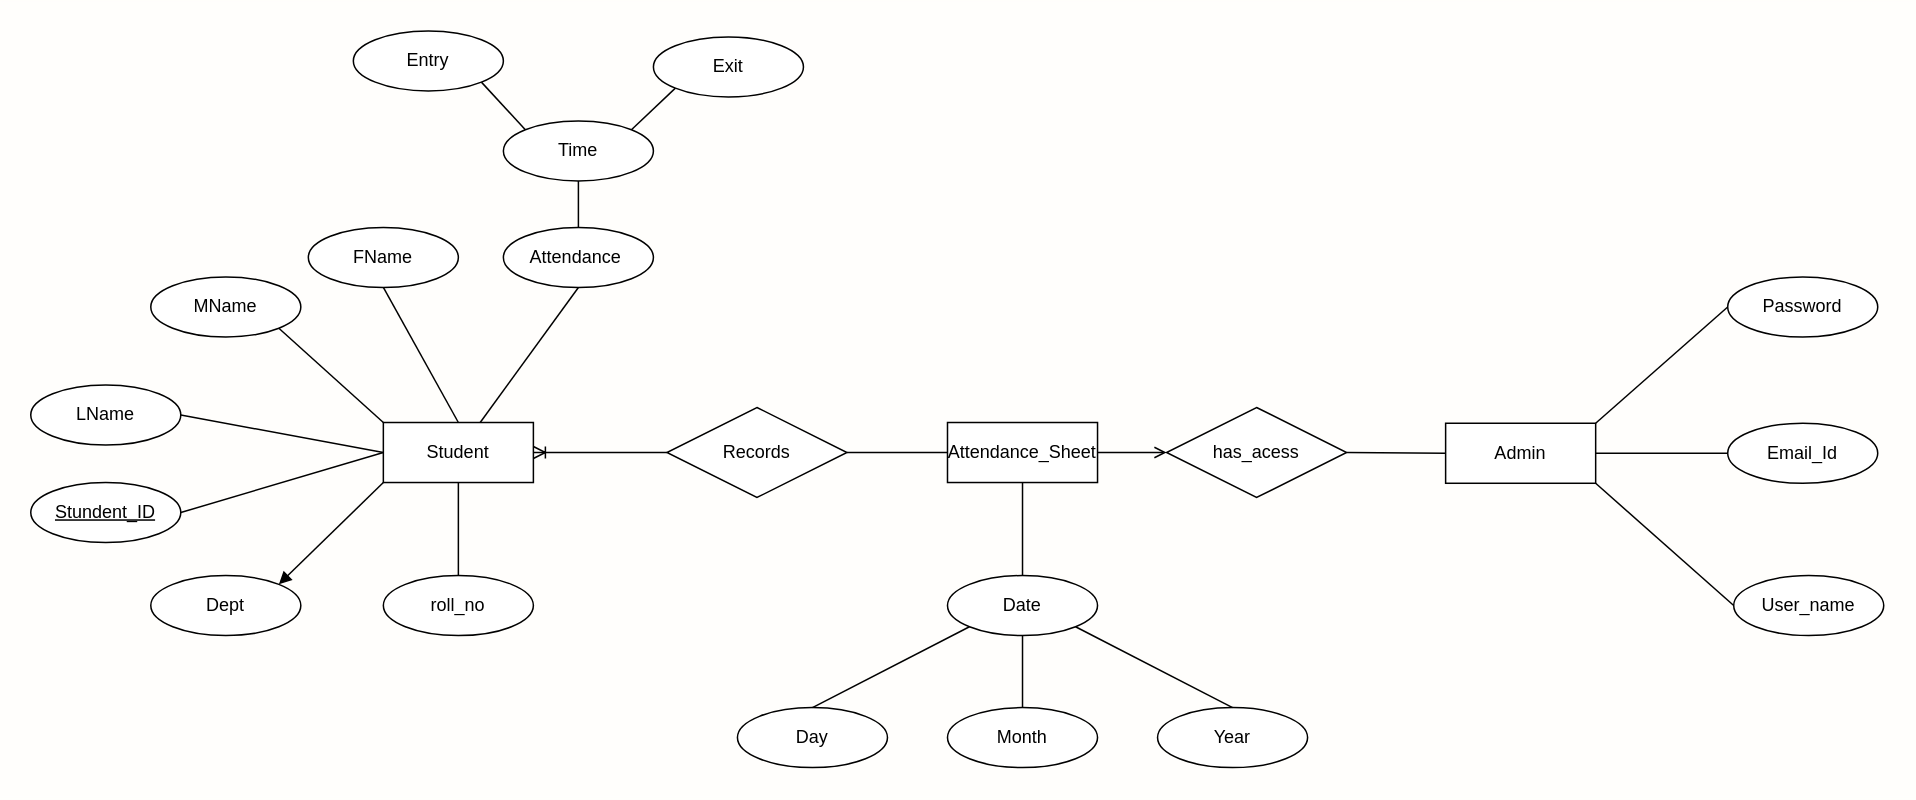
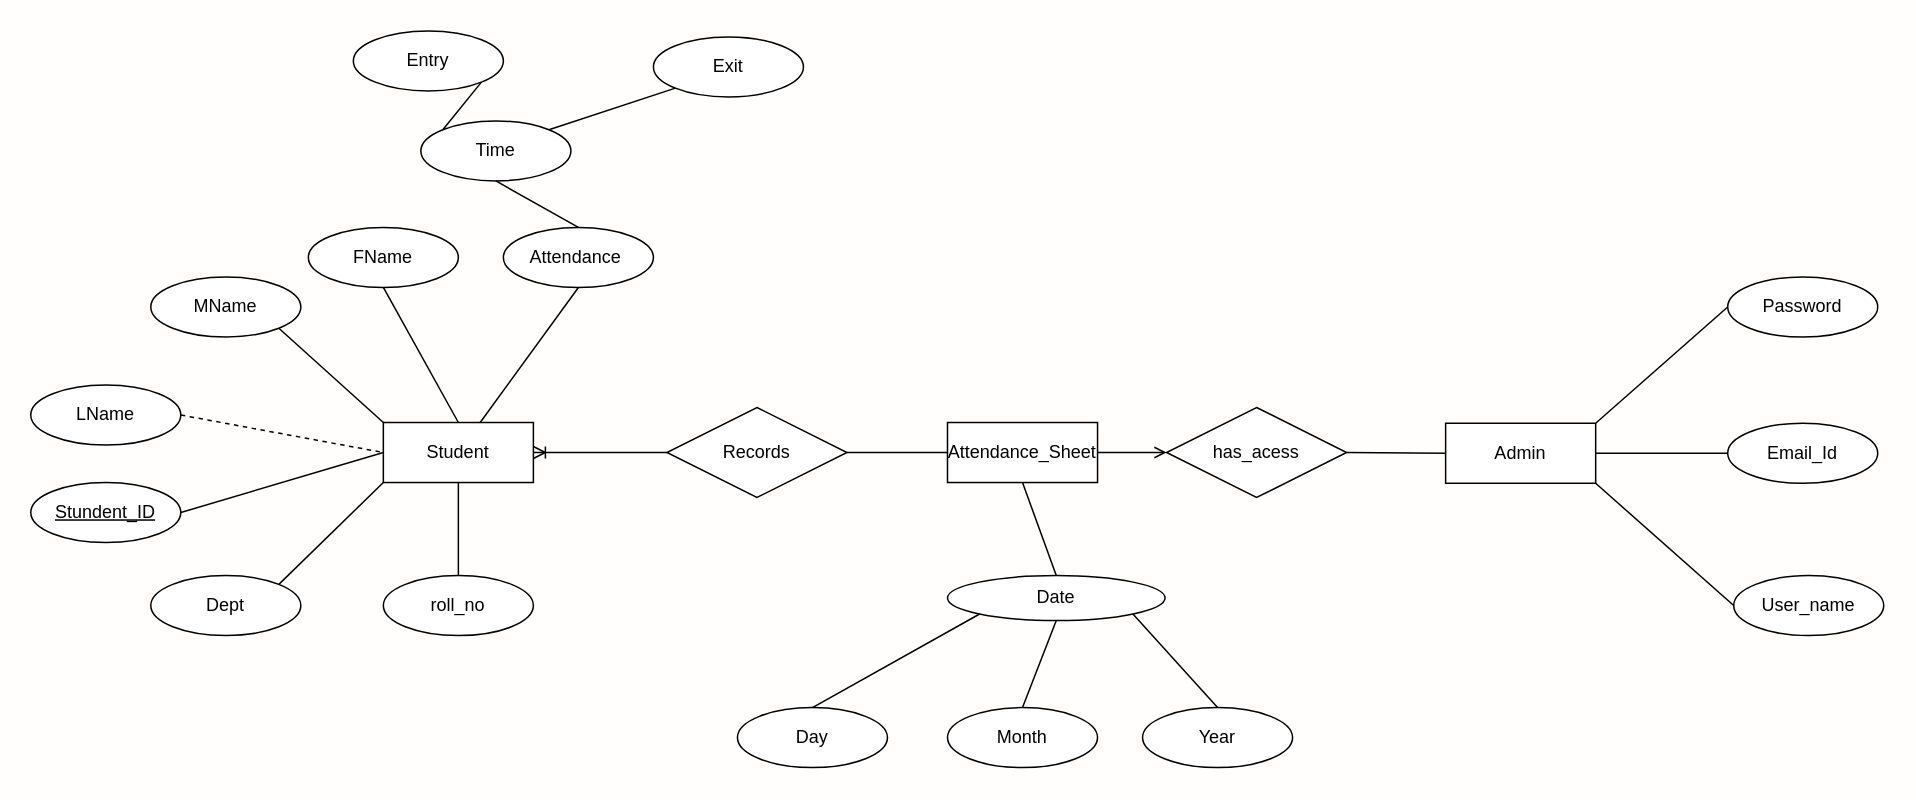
node "Time": moved (578, 151) -> (496, 151)
edge "LName" -- "Student": style solid -> dashed
edge "Student" -> "Dept": arrowhead block -> none
node "Date": size 150x60 -> 218x45
node "Year": moved (1232, 737) -> (1217, 737)
